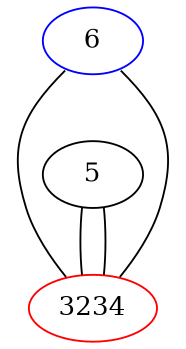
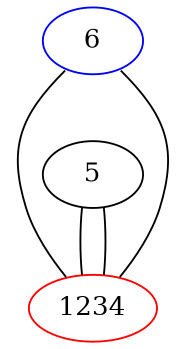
node "3234": label "3234" -> "1234"
